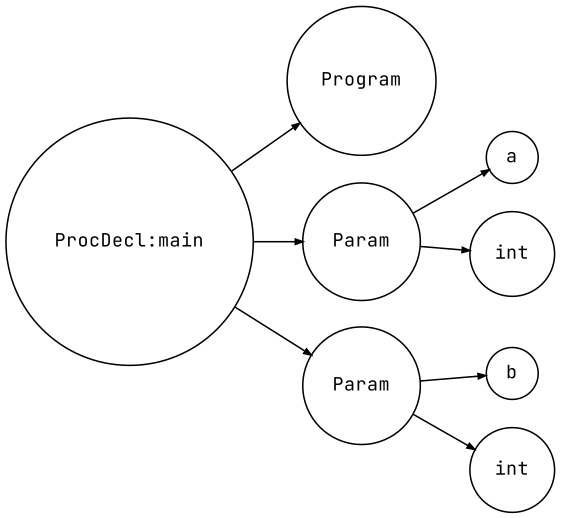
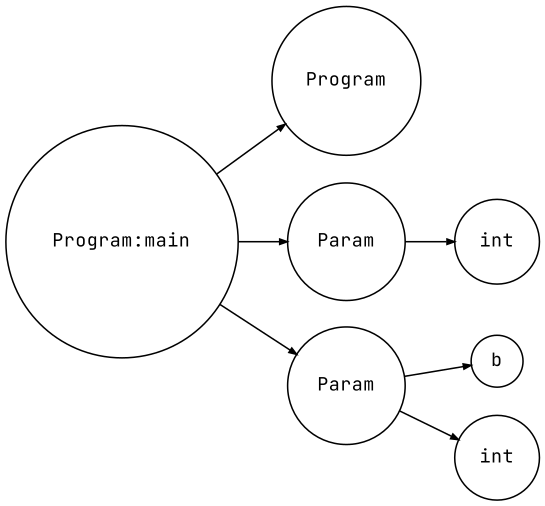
node "a": removed
node "ProcDecl:main": label "ProcDecl:main" -> "Program:main"
